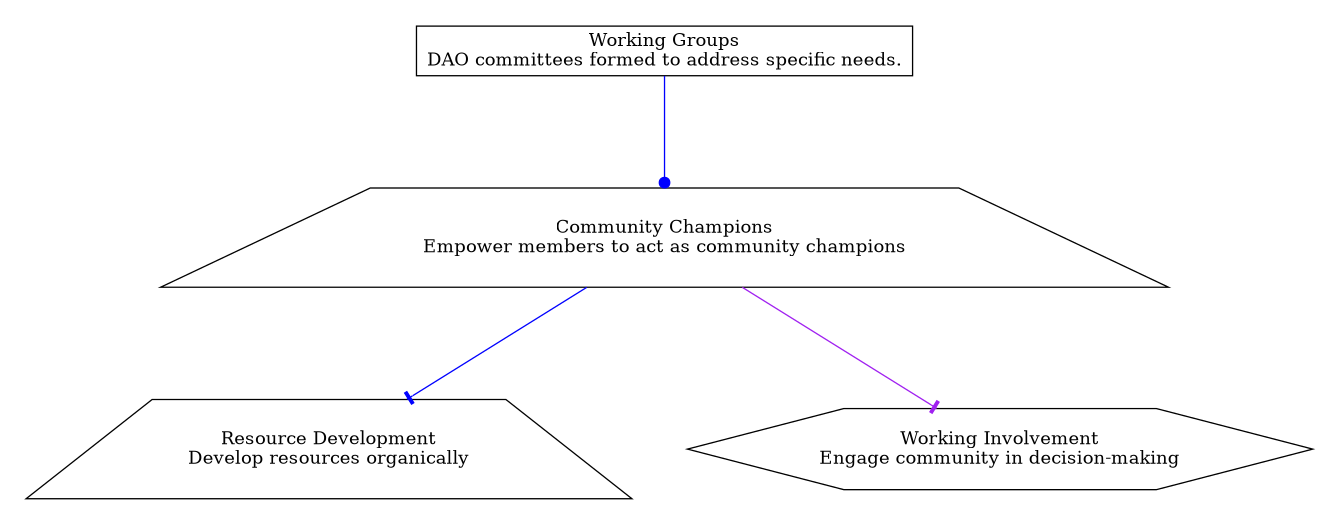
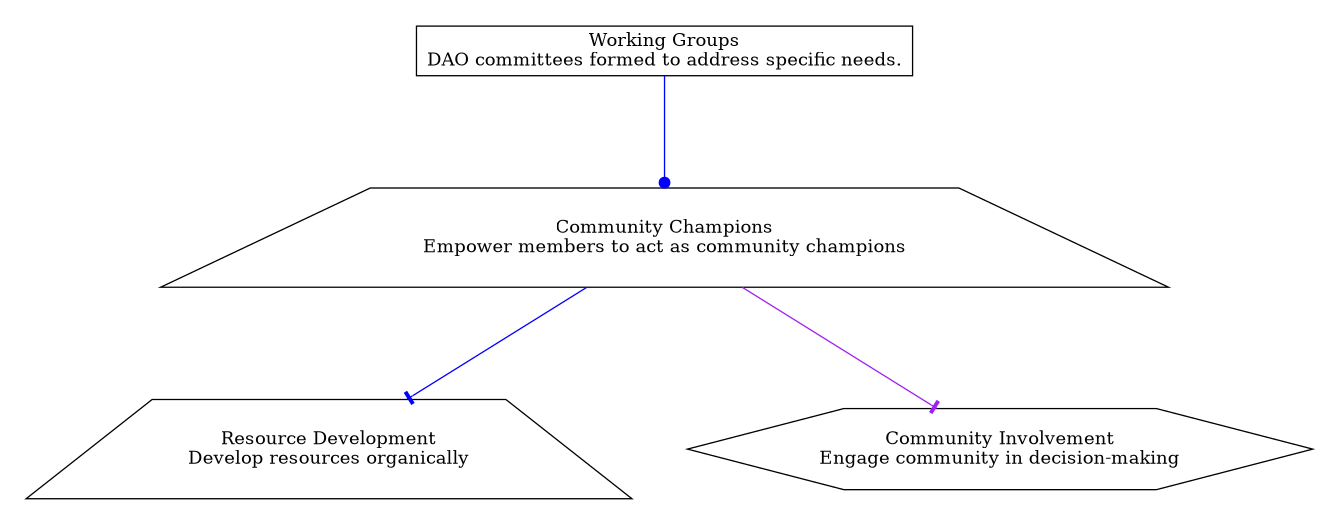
node "Working Involvement Engage community in decision-making": label "Working Involvement Engage community in decision-making" -> "Community Involvement Engage community in decision-making"
